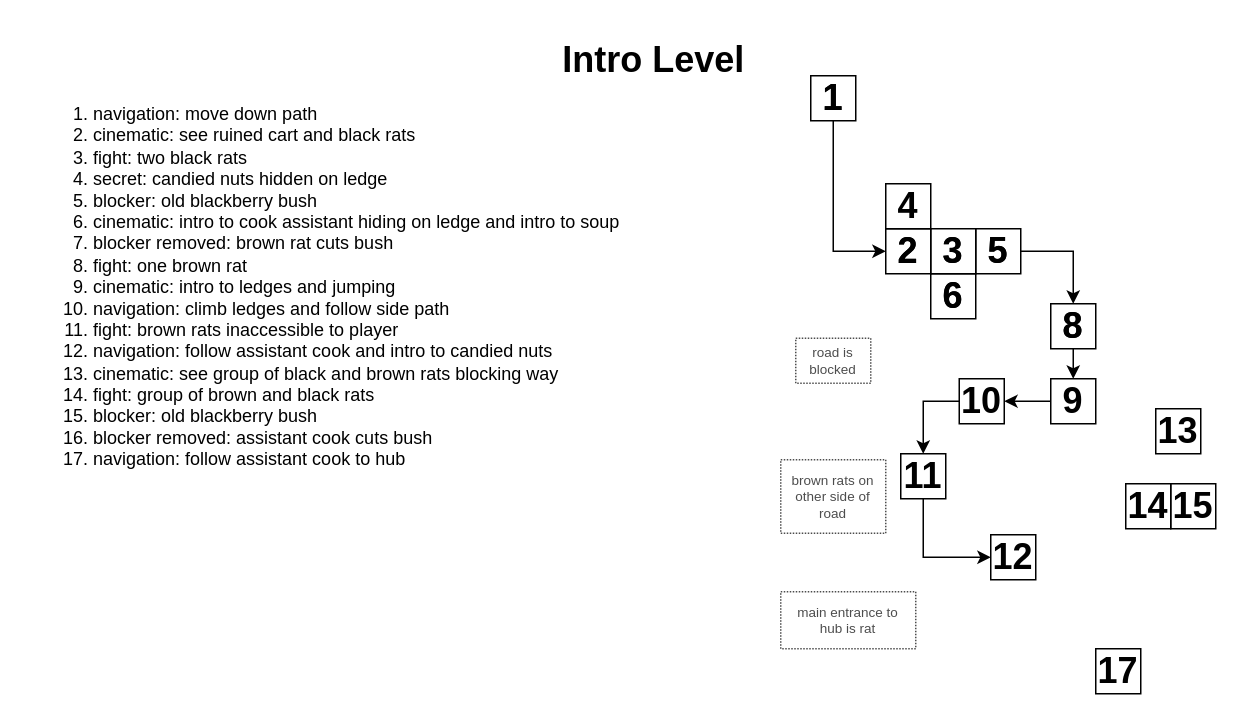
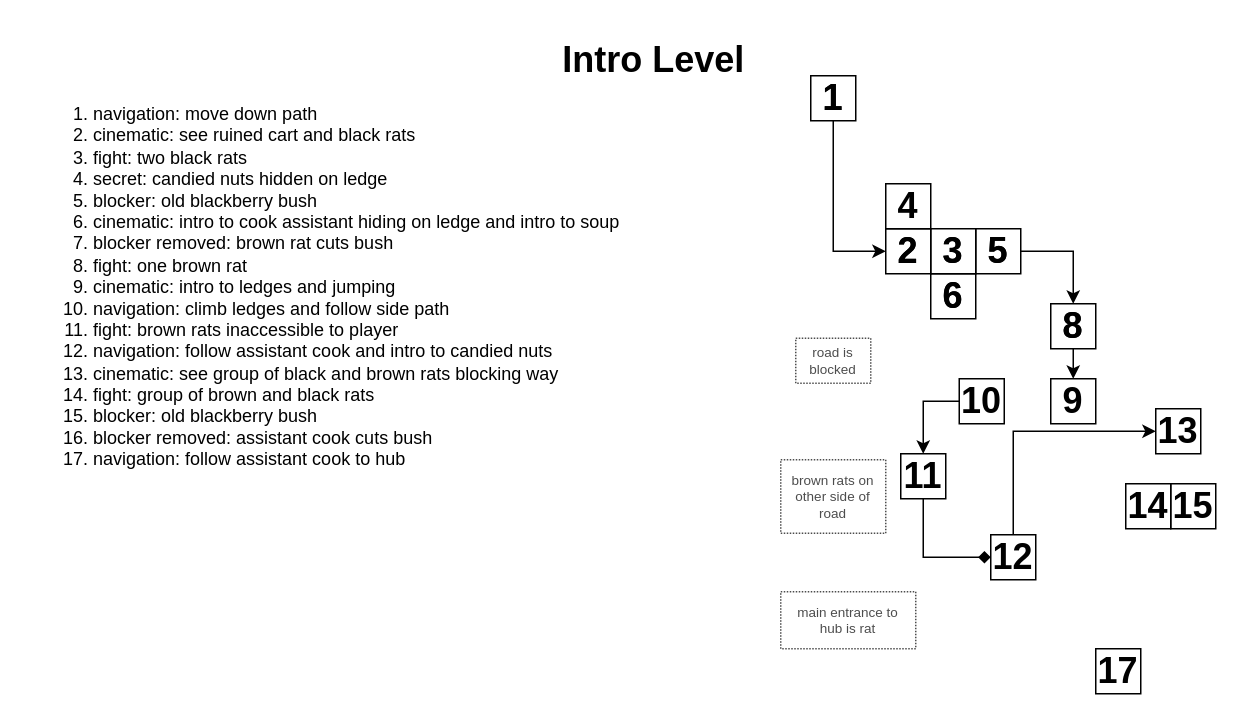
edge "9" -> "10": removed
edge "12" -> "13": added
edge "11" -> "12": arrowhead classic -> diamond
